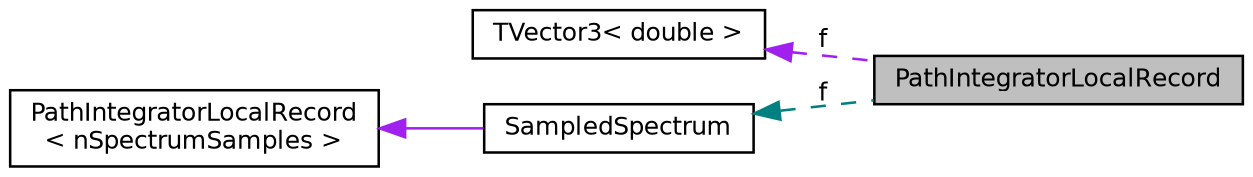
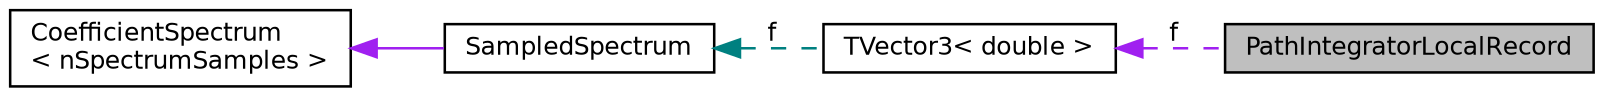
edge "PathIntegratorLocalRecord" -> "SampledSpectrum": now "TVector3< double >" -> "SampledSpectrum"
node "PathIntegratorLocalRecord < nSpectrumSamples >": label "PathIntegratorLocalRecord < nSpectrumSamples >" -> "CoefficientSpectrum < nSpectrumSamples >"
